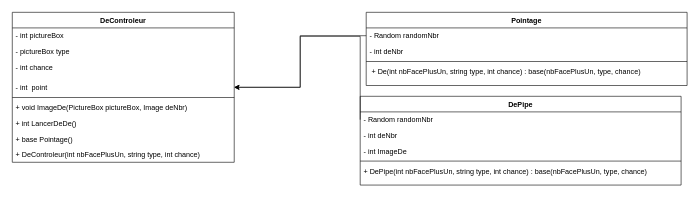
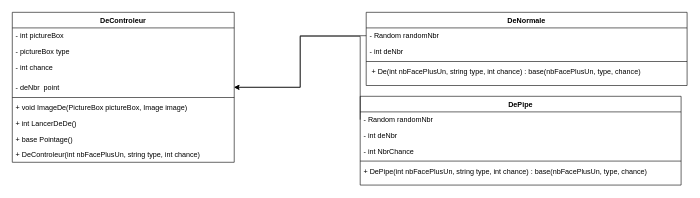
node "Pointage": label "Pointage" -> "DeNormale"
node "- int point": label "- int point" -> "- deNbr point"
node "+ void ImageDe(PictureBox pictureBox, Image deNbr)": label "+ void ImageDe(PictureBox pictureBox, Image deNbr)" -> "+ void ImageDe(PictureBox pictureBox, Image image)"
node "- int ImageDe": label "- int ImageDe" -> "- int NbrChance"
